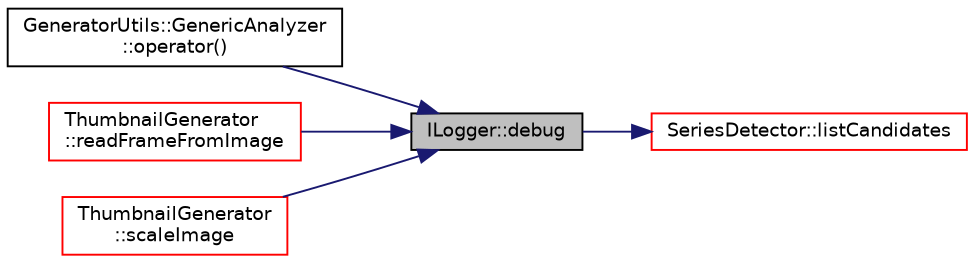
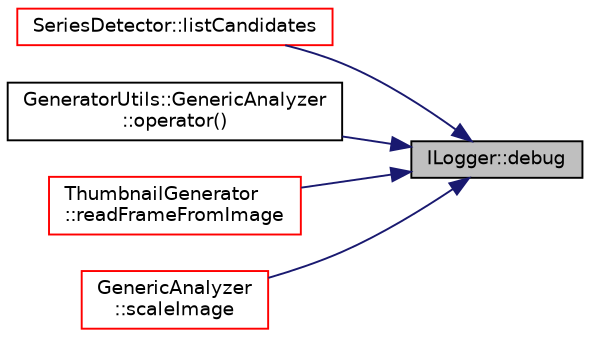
edge "ILogger::debug" -> "SeriesDetector::listCandidates": reversed
node "ThumbnailGenerator ::scaleImage": label "ThumbnailGenerator ::scaleImage" -> "GenericAnalyzer ::scaleImage"
